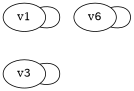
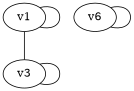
edge "v1" -- "v3": added
